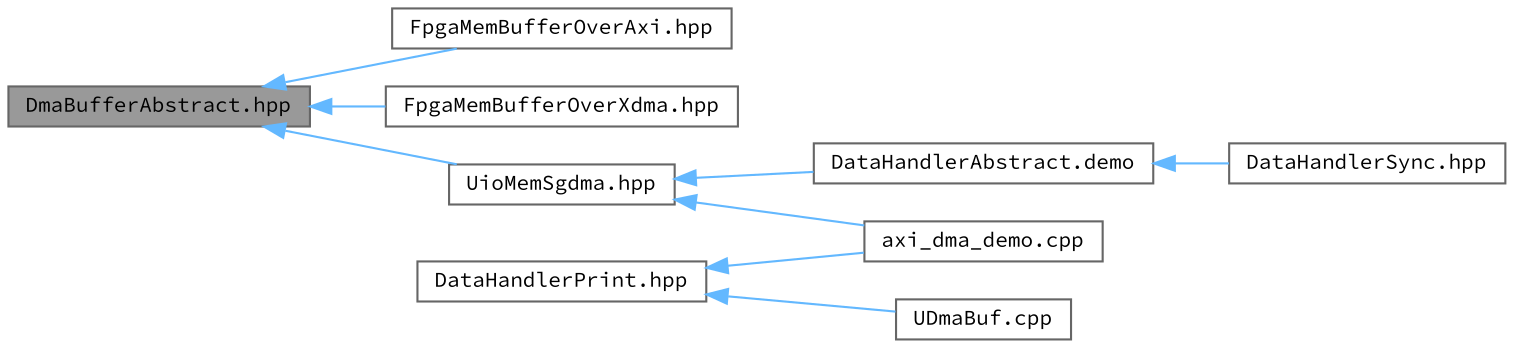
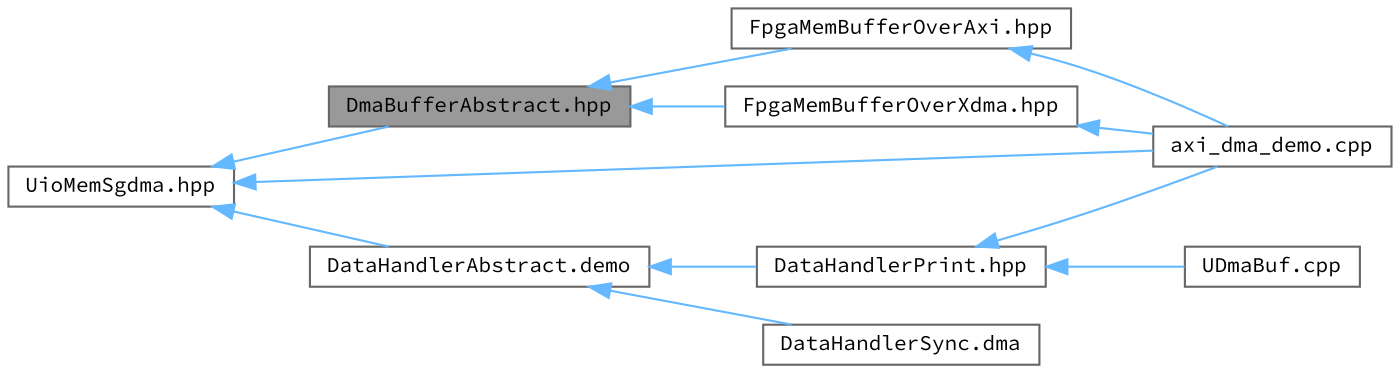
edge "axi_dma_demo.cpp" -> "FpgaMemBufferOverAxi.hpp": added
edge "axi_dma_demo.cpp" -> "FpgaMemBufferOverXdma.hpp": added
edge "UioMemSgdma.hpp" -> "DmaBufferAbstract.hpp": reversed
node "DataHandlerSync.hpp": label "DataHandlerSync.hpp" -> "DataHandlerSync.dma"
edge "DataHandlerPrint.hpp" -> "DataHandlerAbstract.demo": added
